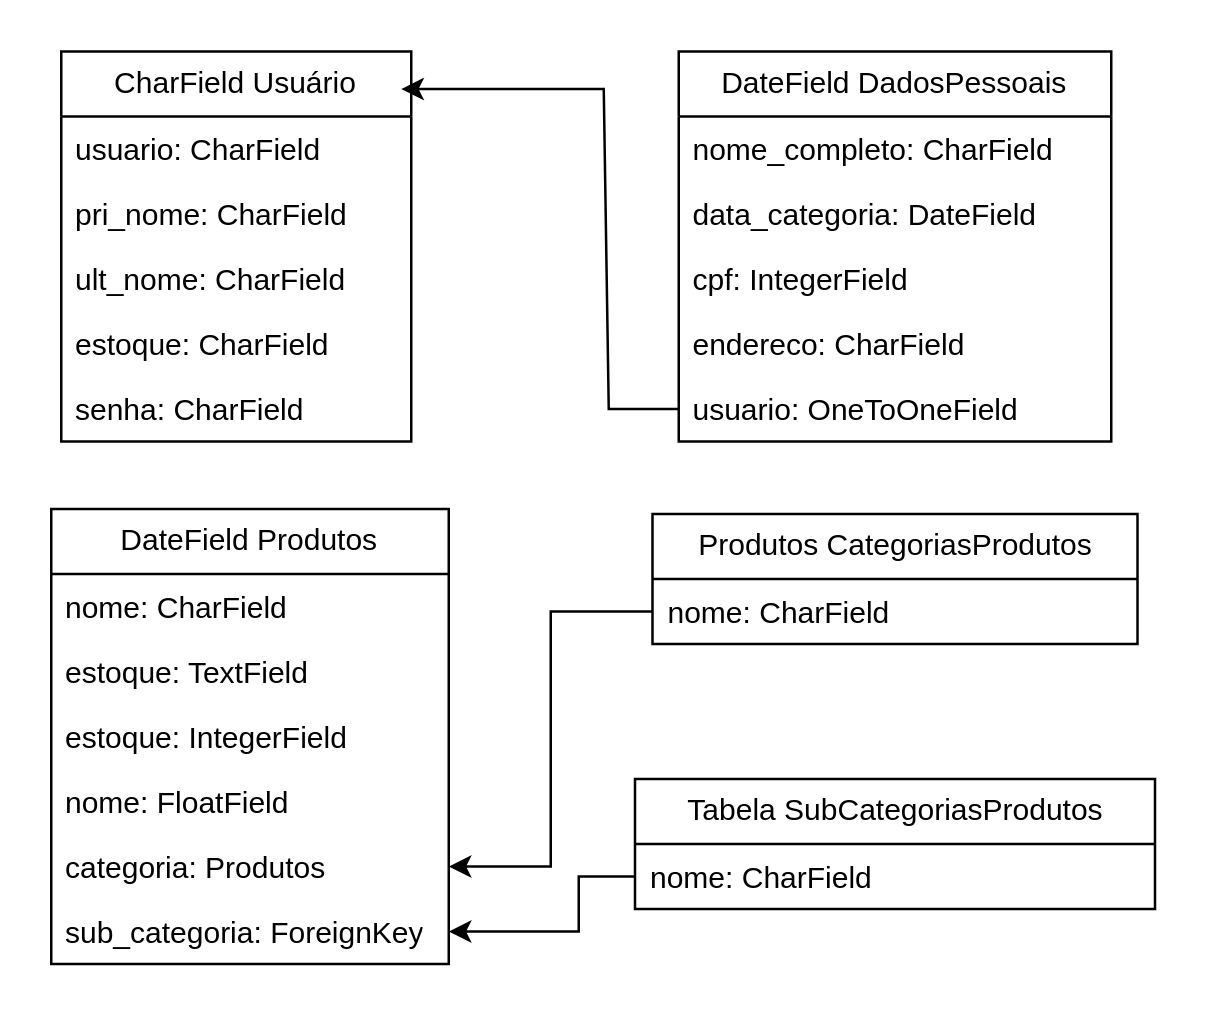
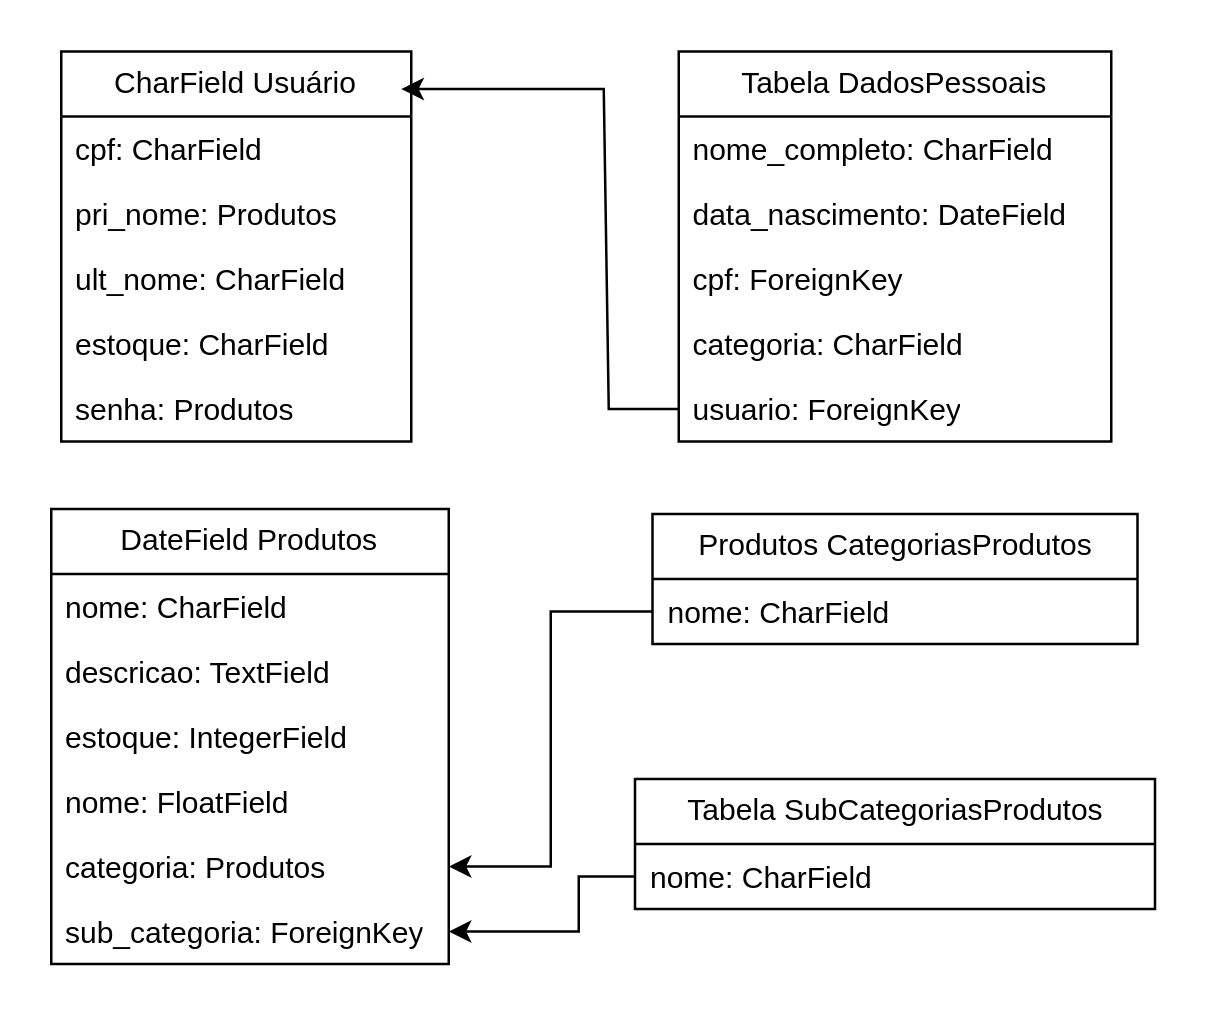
node "DateField DadosPessoais": label "DateField DadosPessoais" -> "Tabela DadosPessoais"
node "usuario: CharField": label "usuario: CharField" -> "cpf: CharField"
node "pri_nome: CharField": label "pri_nome: CharField" -> "pri_nome: Produtos"
node "data_categoria: DateField": label "data_categoria: DateField" -> "data_nascimento: DateField"
node "cpf: IntegerField": label "cpf: IntegerField" -> "cpf: ForeignKey"
node "endereco: CharField": label "endereco: CharField" -> "categoria: CharField"
node "senha: CharField": label "senha: CharField" -> "senha: Produtos"
node "usuario: OneToOneField": label "usuario: OneToOneField" -> "usuario: ForeignKey"
node "estoque: TextField": label "estoque: TextField" -> "descricao: TextField"
